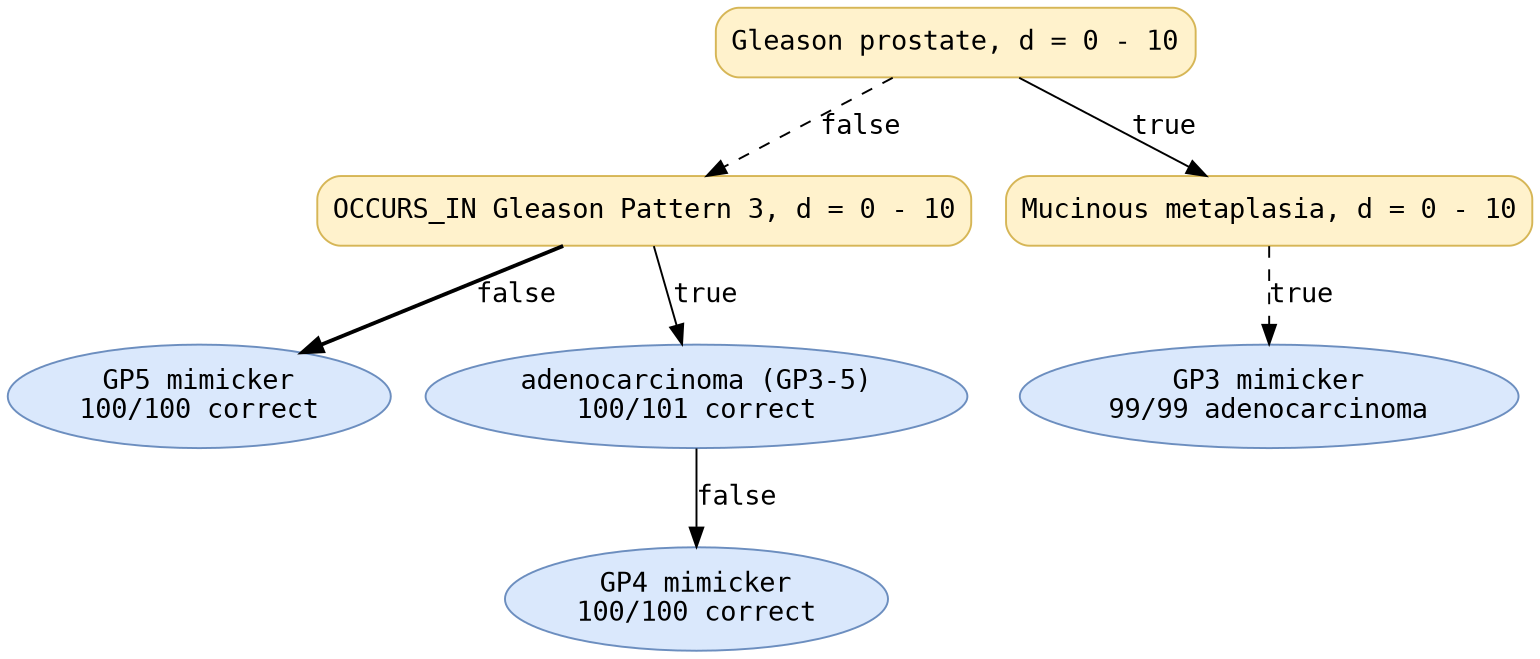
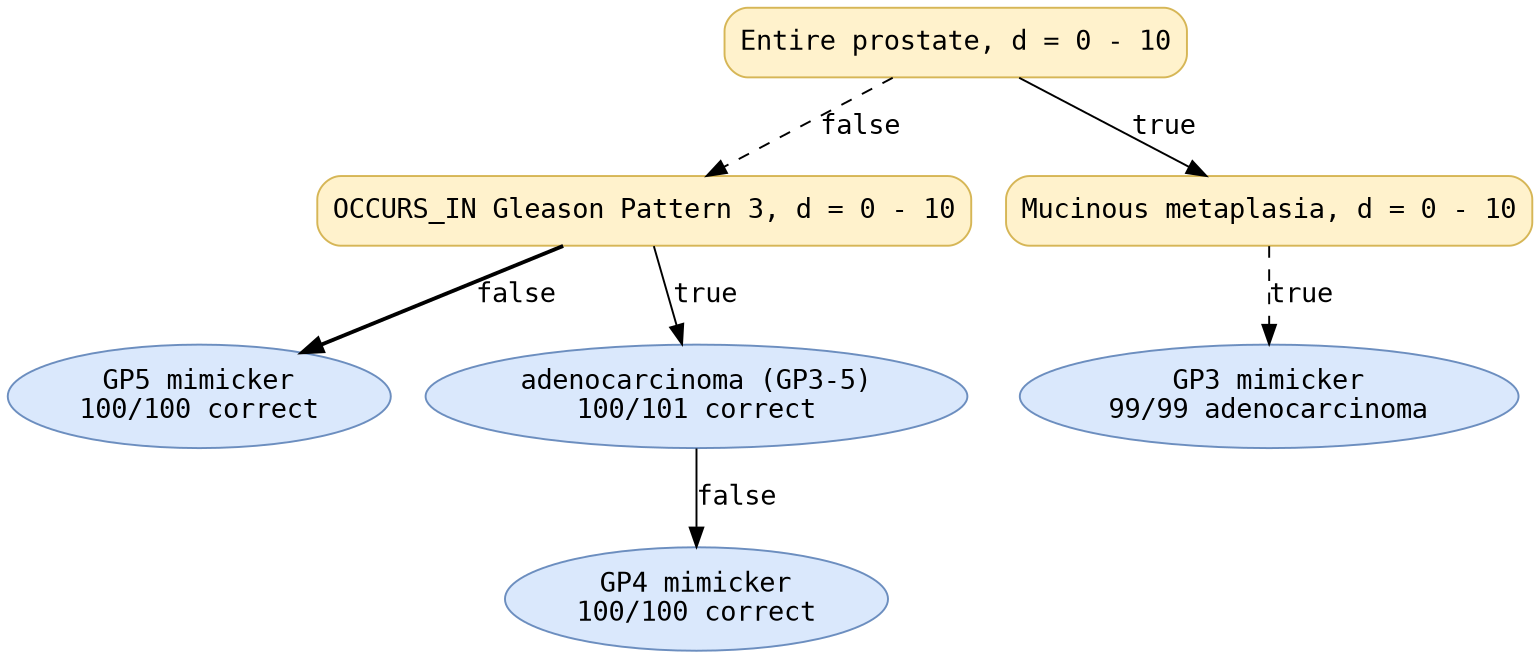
node "Gleason prostate, d = 0 - 10": label "Gleason prostate, d = 0 - 10" -> "Entire prostate, d = 0 - 10"
